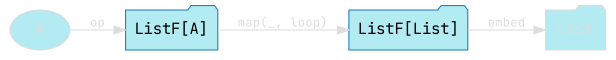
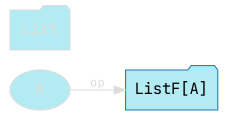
node "ListF[List]": removed
